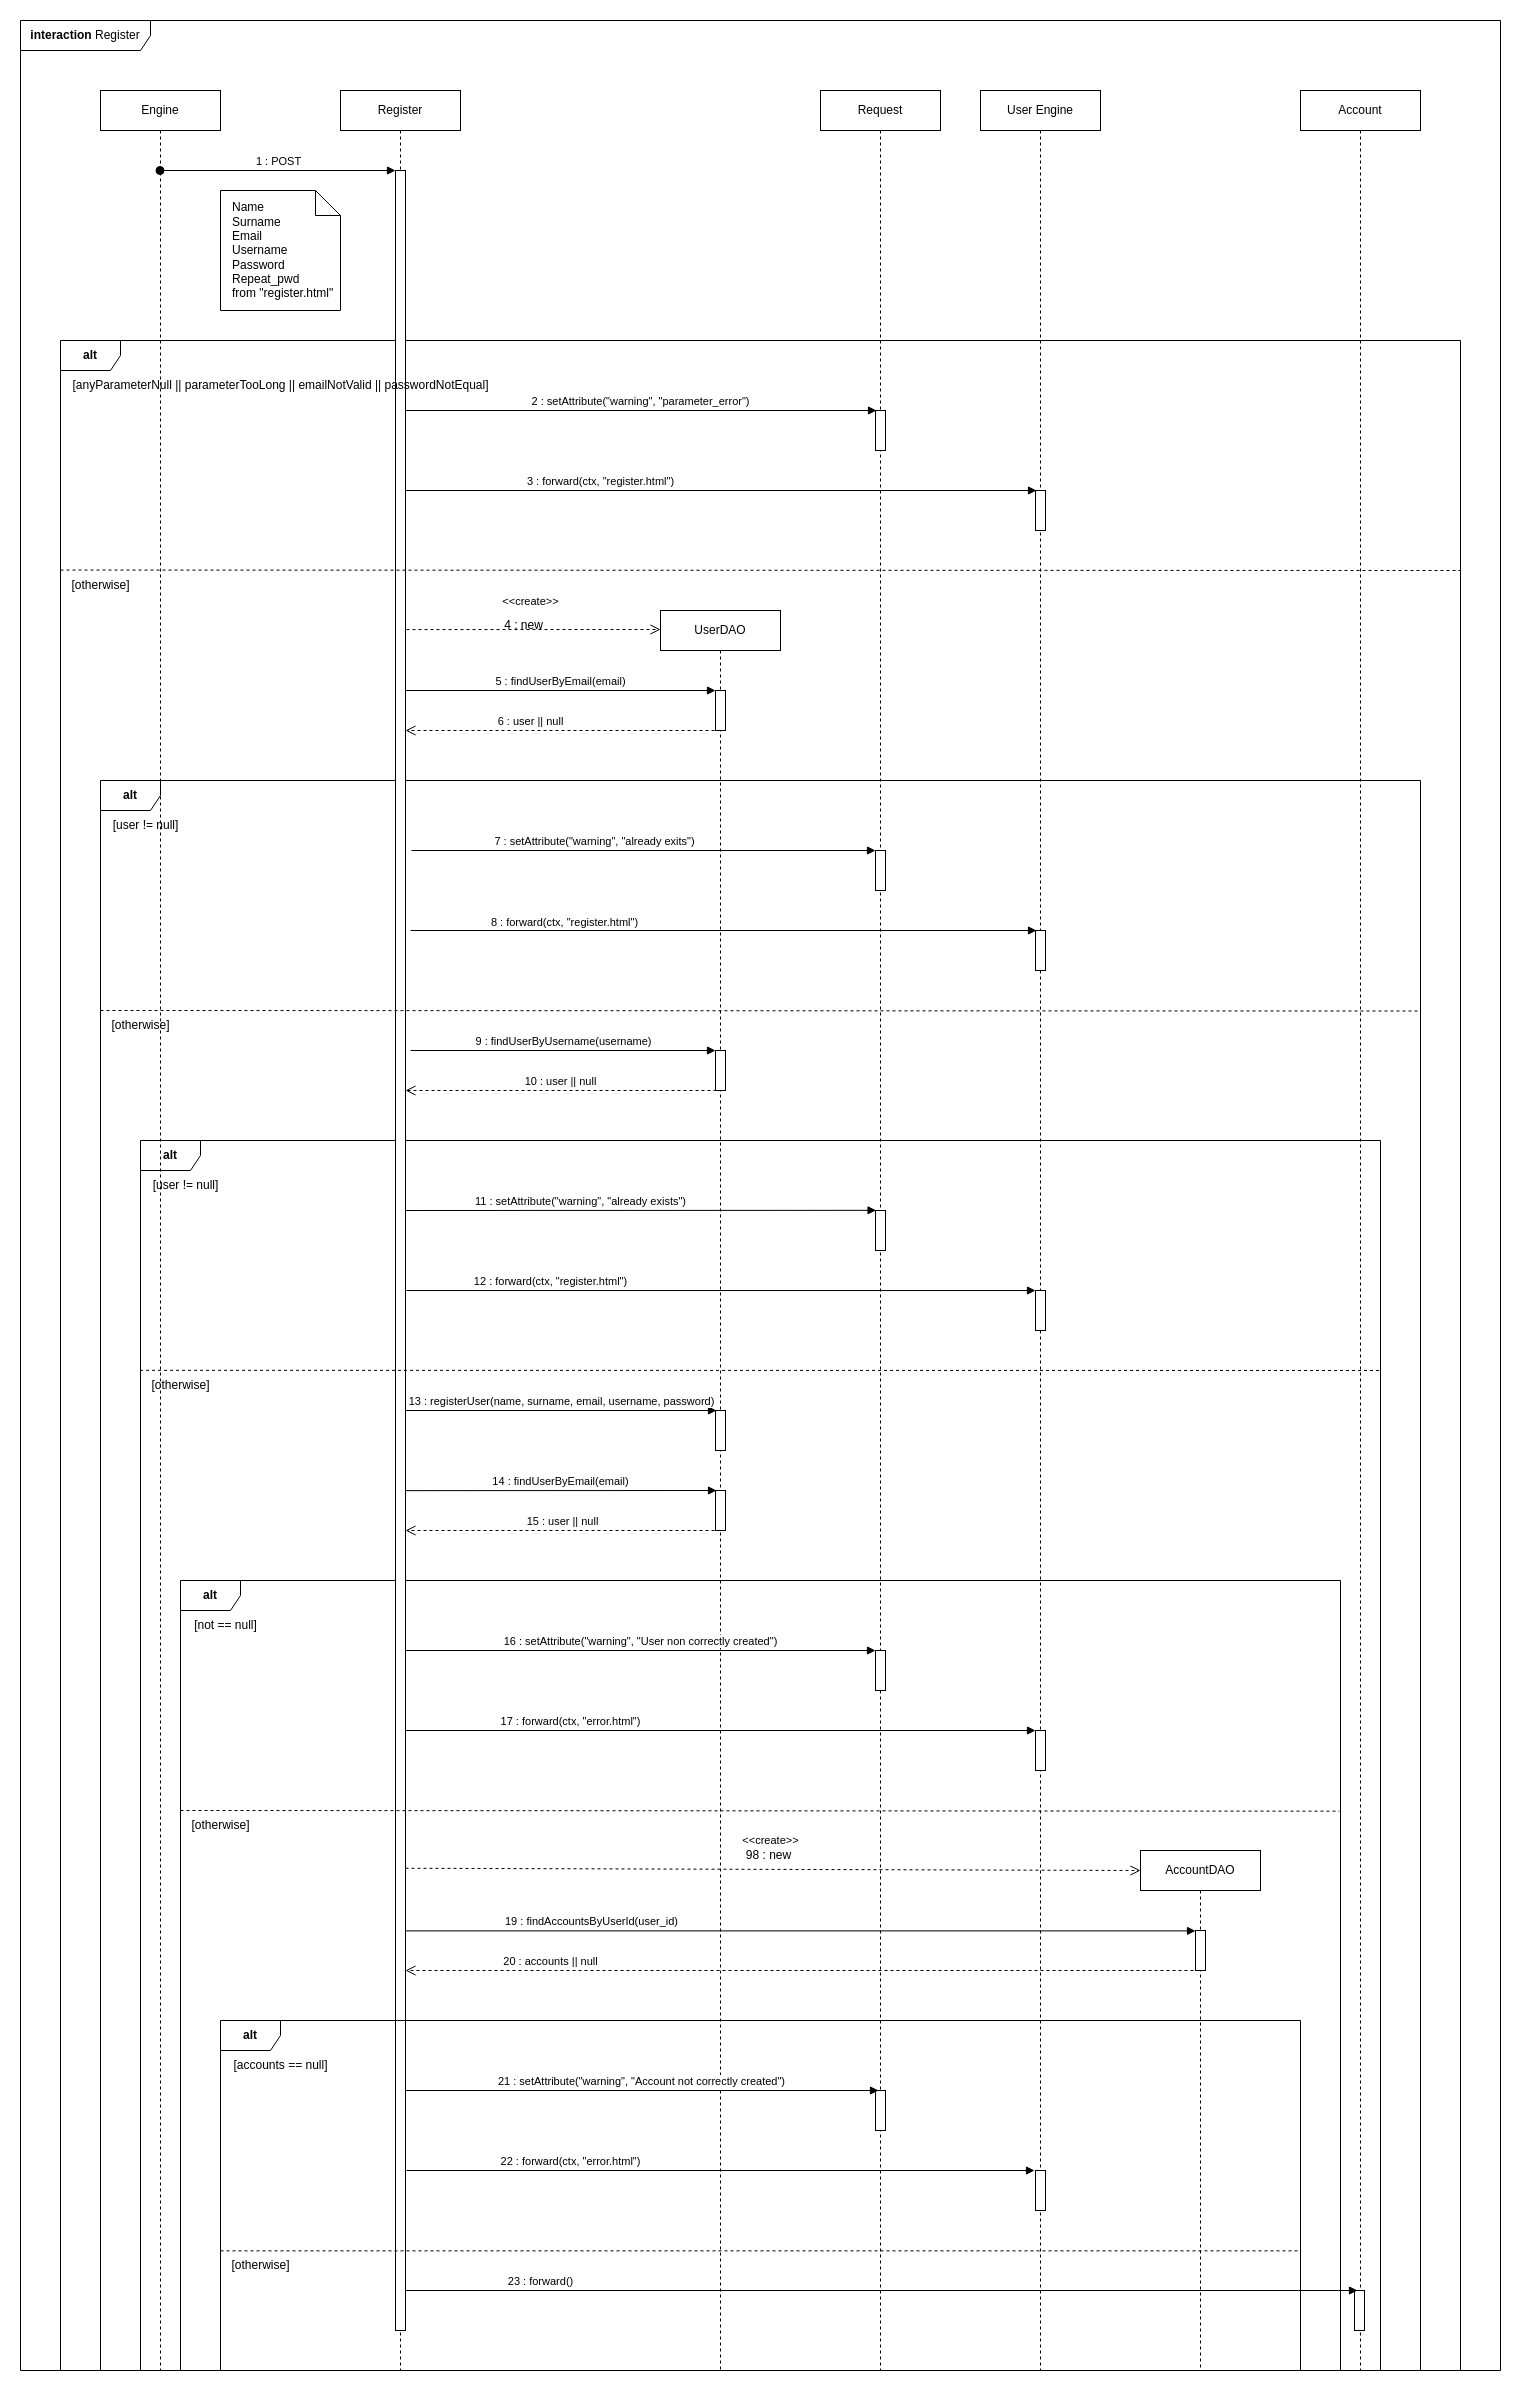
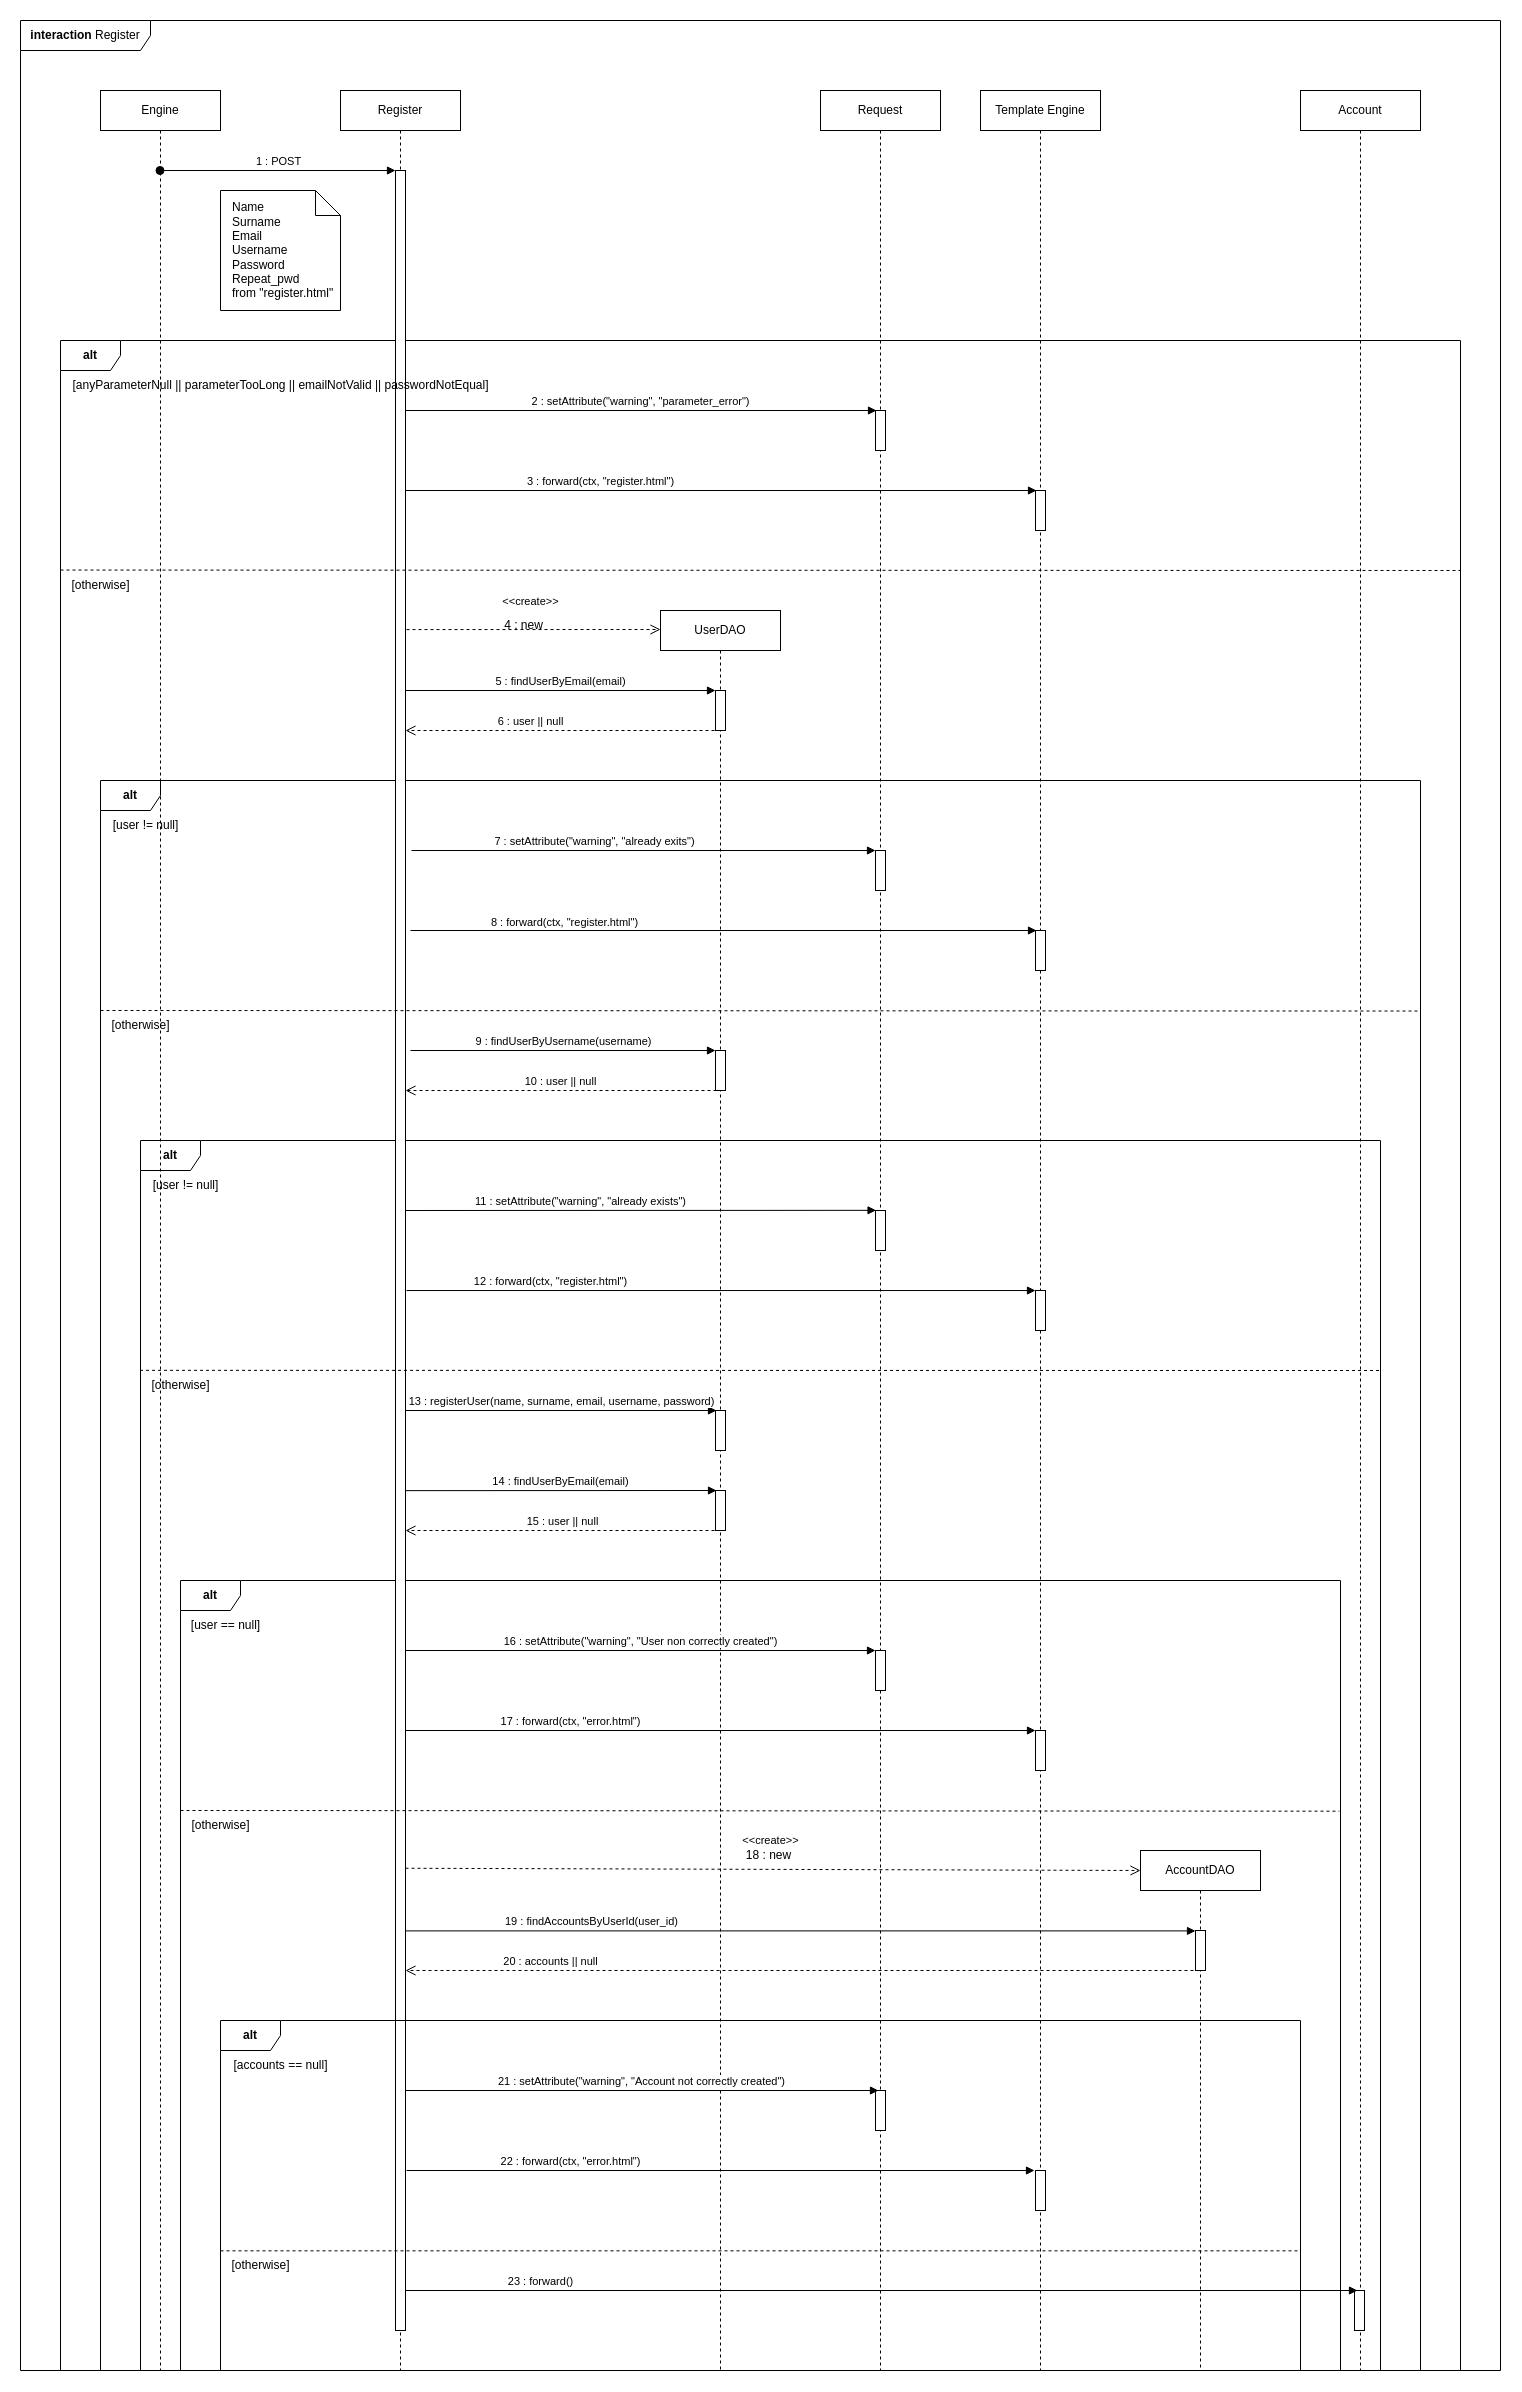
node "User Engine": label "User Engine" -> "Template Engine"
node "[not == null]": label "[not == null]" -> "[user == null]"
node "98 : new": label "98 : new" -> "18 : new"
